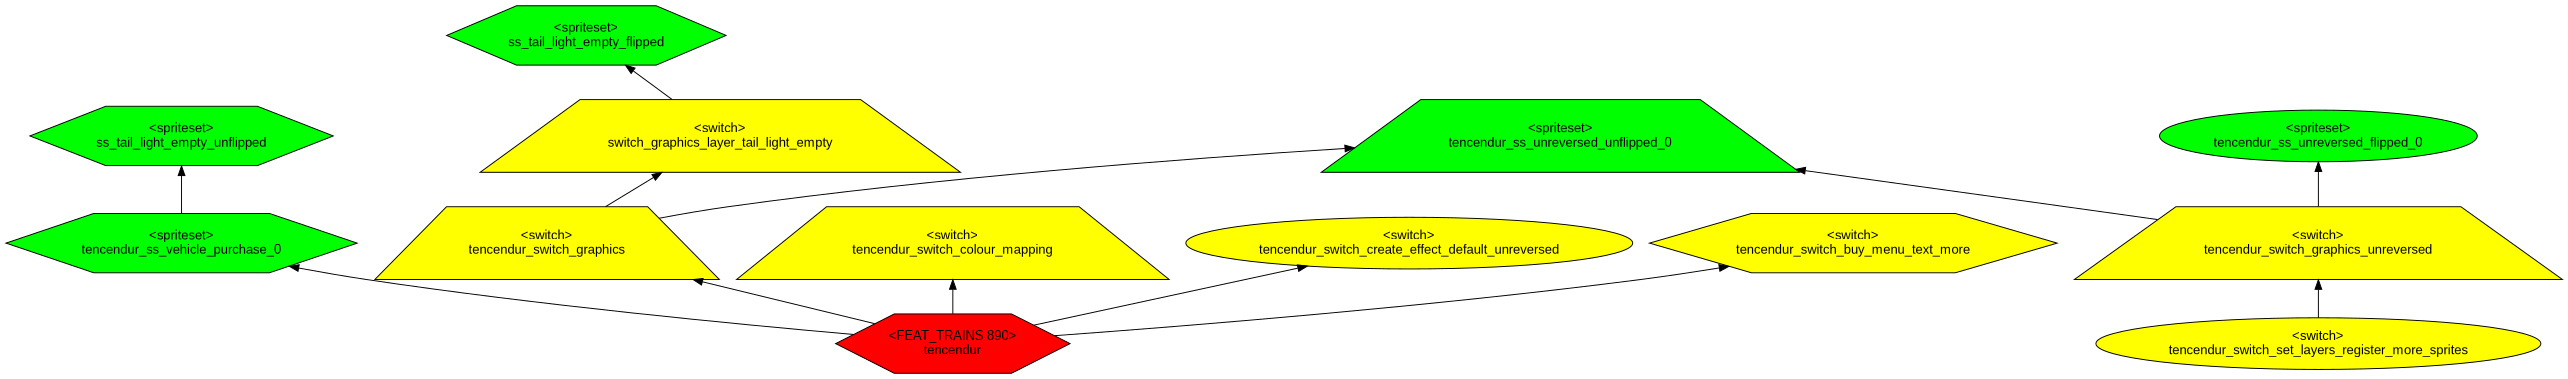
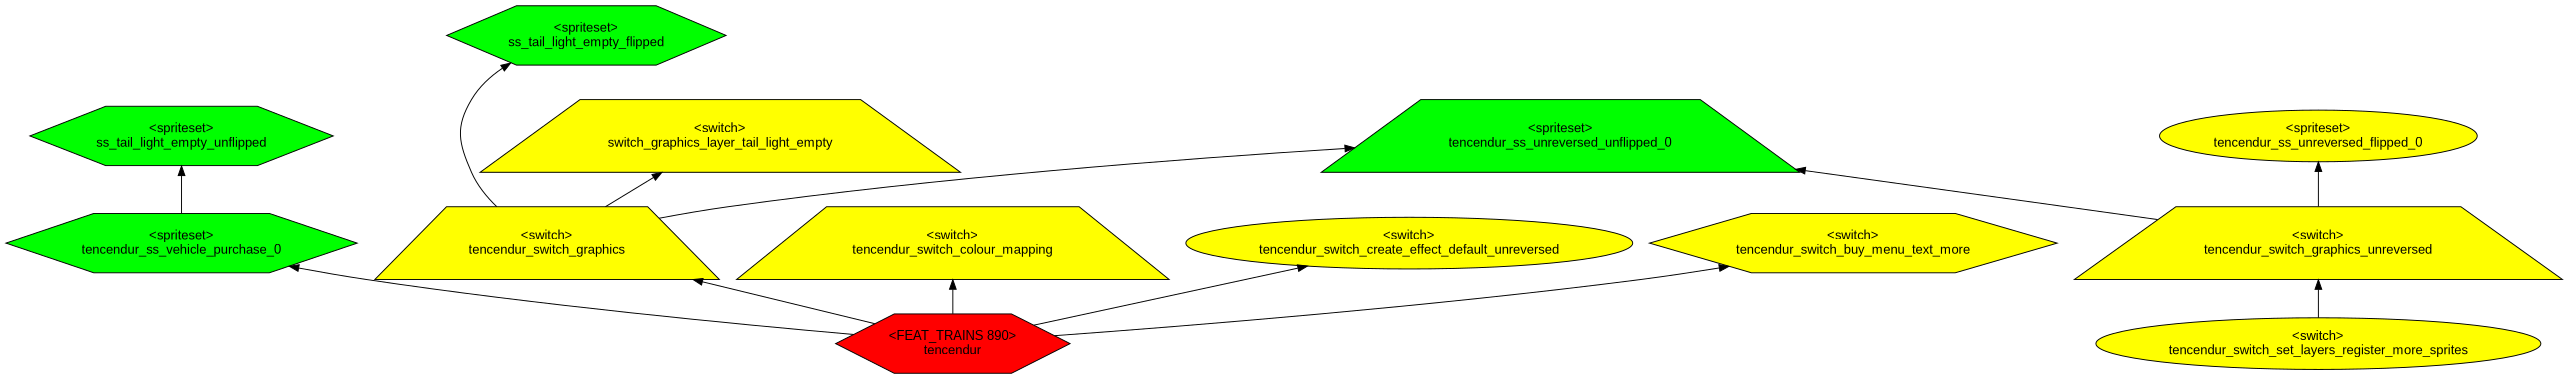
edge "<switch> switch_graphics_layer_tail_light_empty" -> "<spriteset> ss_tail_light_empty_flipped": now "<switch> tencendur_switch_graphics" -> "<spriteset> ss_tail_light_empty_flipped"
node "<spriteset> tencendur_ss_unreversed_flipped_0": fillcolor green -> yellow
